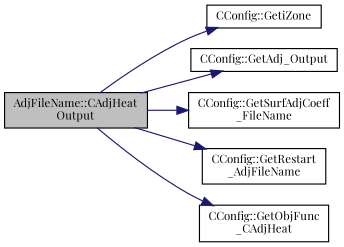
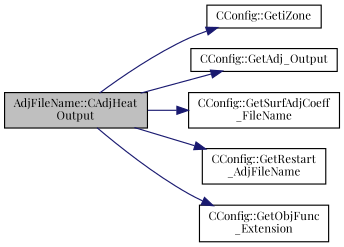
node "CConfig::GetObjFunc _CAdjHeat": label "CConfig::GetObjFunc _CAdjHeat" -> "CConfig::GetObjFunc _Extension"
